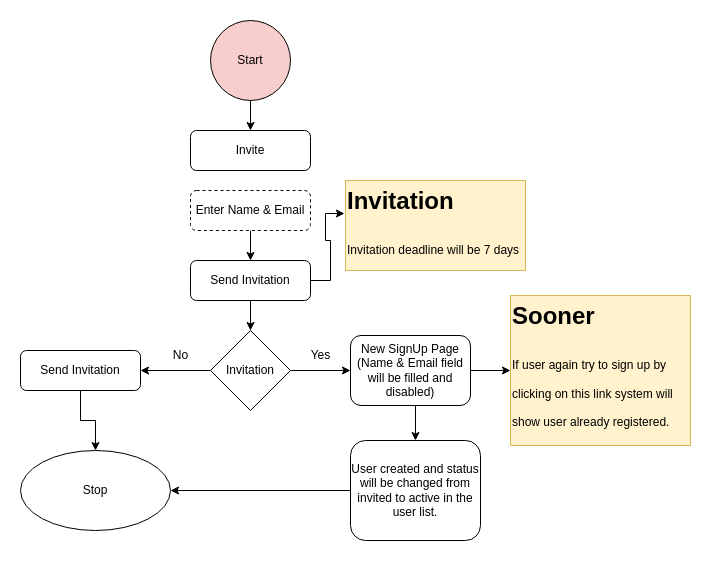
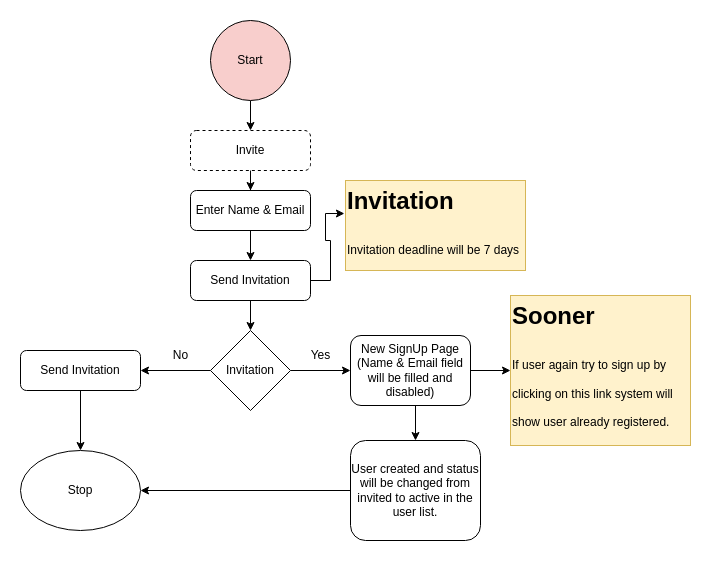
node "Invite": style solid -> dashed
edge "Invite" -> "Enter Name & Email": added
node "Enter Name & Email": style dashed -> solid
node "Stop": size 150x80 -> 120x80
